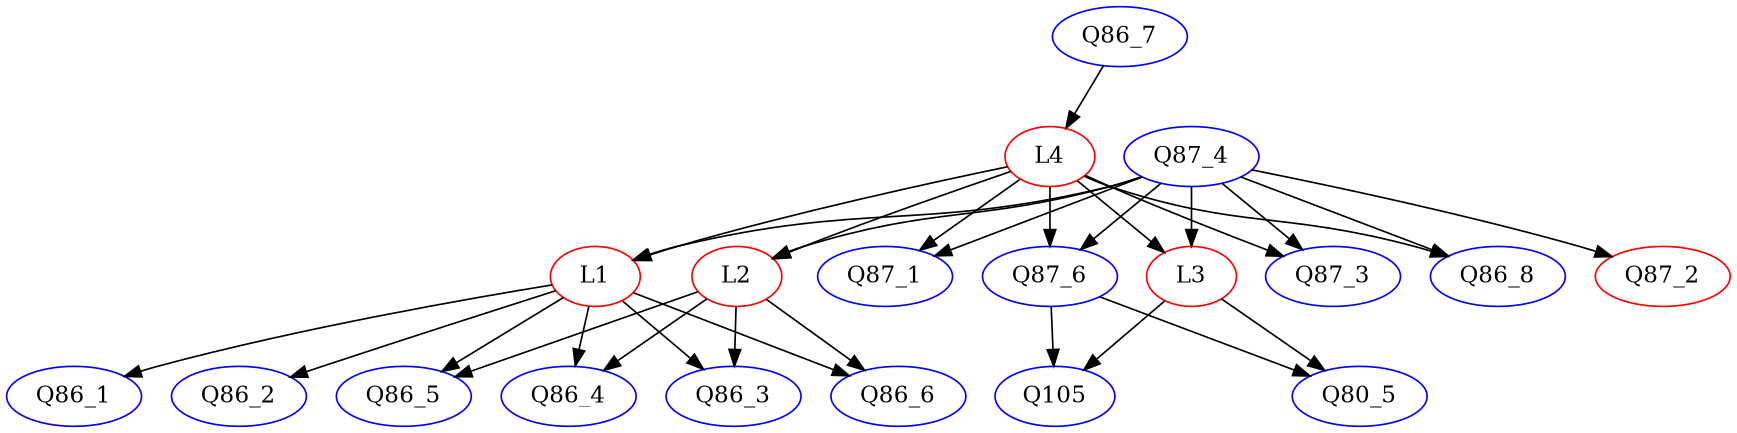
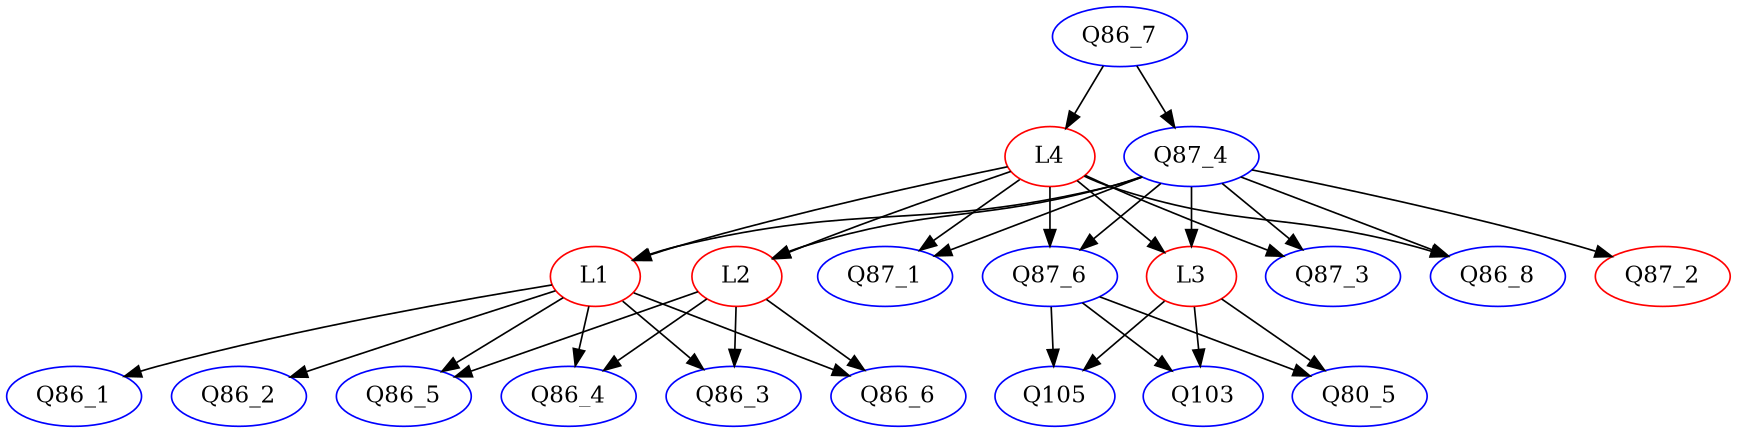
edge "Q86_7" -> "Q87_4": added
node "Q103": added
